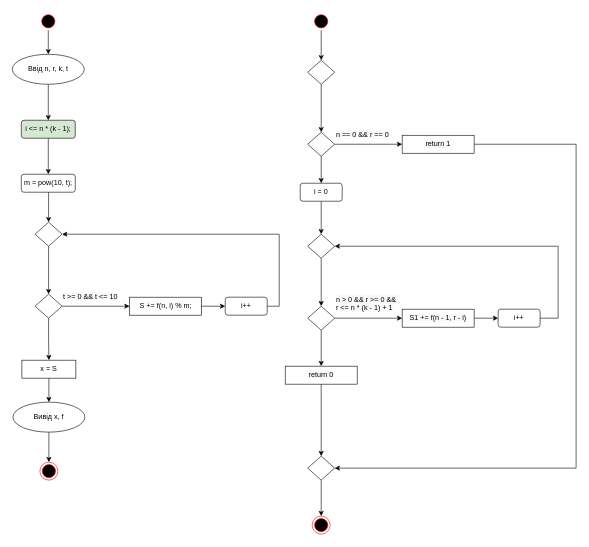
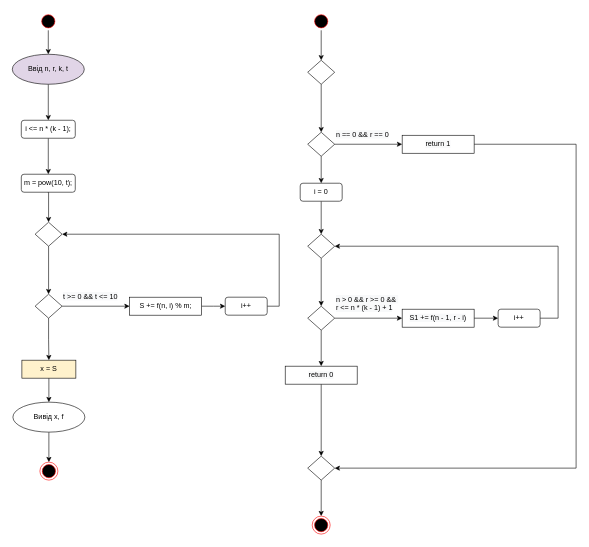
node "Ввід n, r, k, t": fillcolor #ffffff -> #e1d5e7
node "i <= n * (k - 1);": fillcolor #d5e8d4 -> #ffffff
node "x = S": fillcolor #ffffff -> #fff2cc
